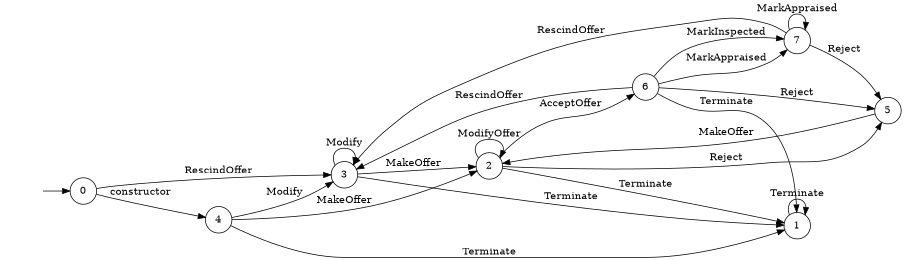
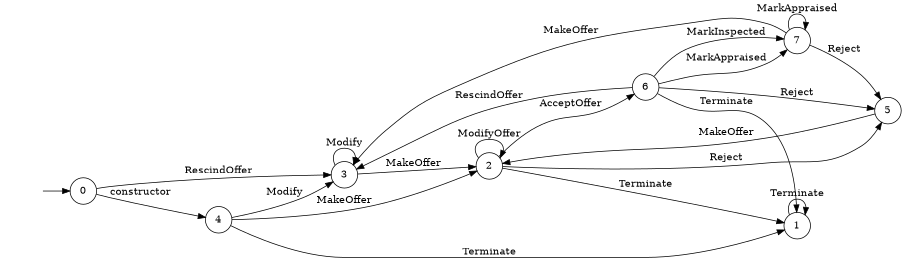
edge "7" -> "3": label "RescindOffer" -> "MakeOffer"
edge "3" -> "1": removed, label "Terminate"
